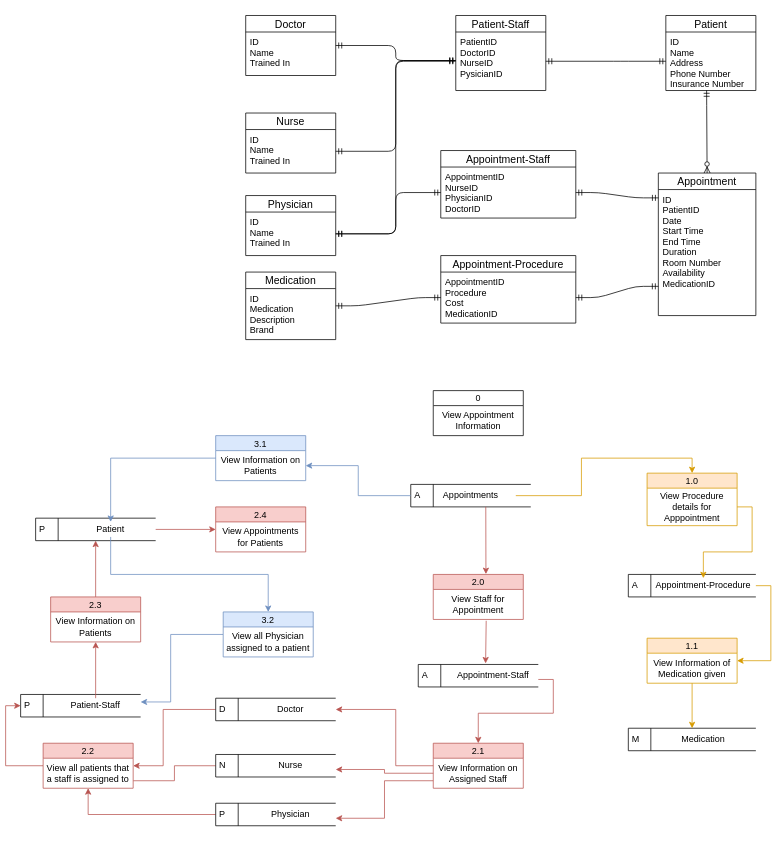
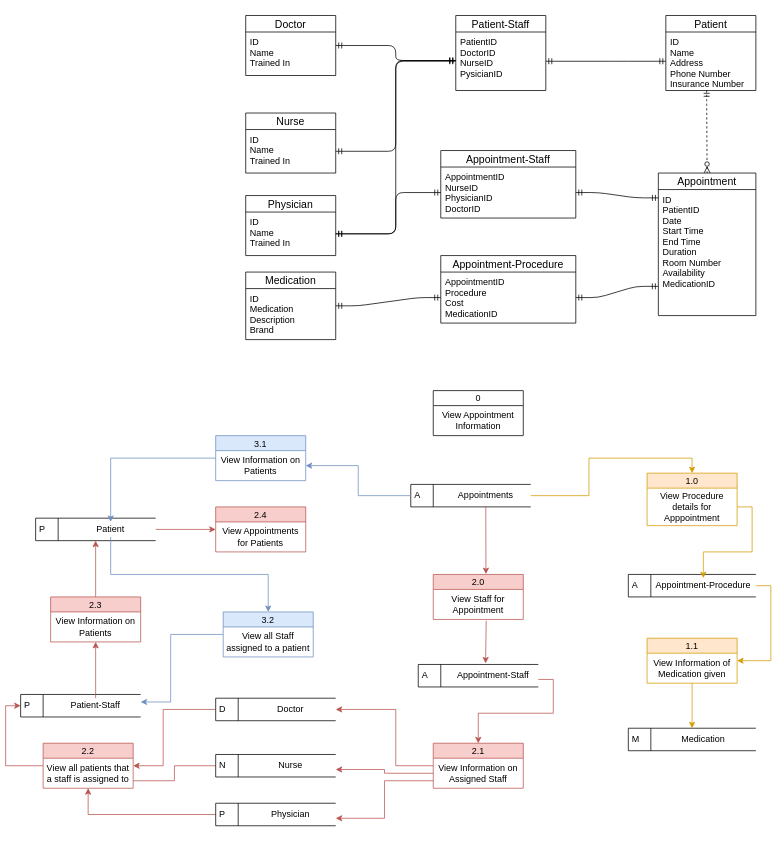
edge "ID Name Address Phone Number Insurance Number" -- "Appointment": style solid -> dashed
node "Appointments": moved (471, 495) -> (486, 495)
node "View all Physician assigned to a patient": label "View all Physician assigned to a patient" -> "View all Staff assigned to a patient"
